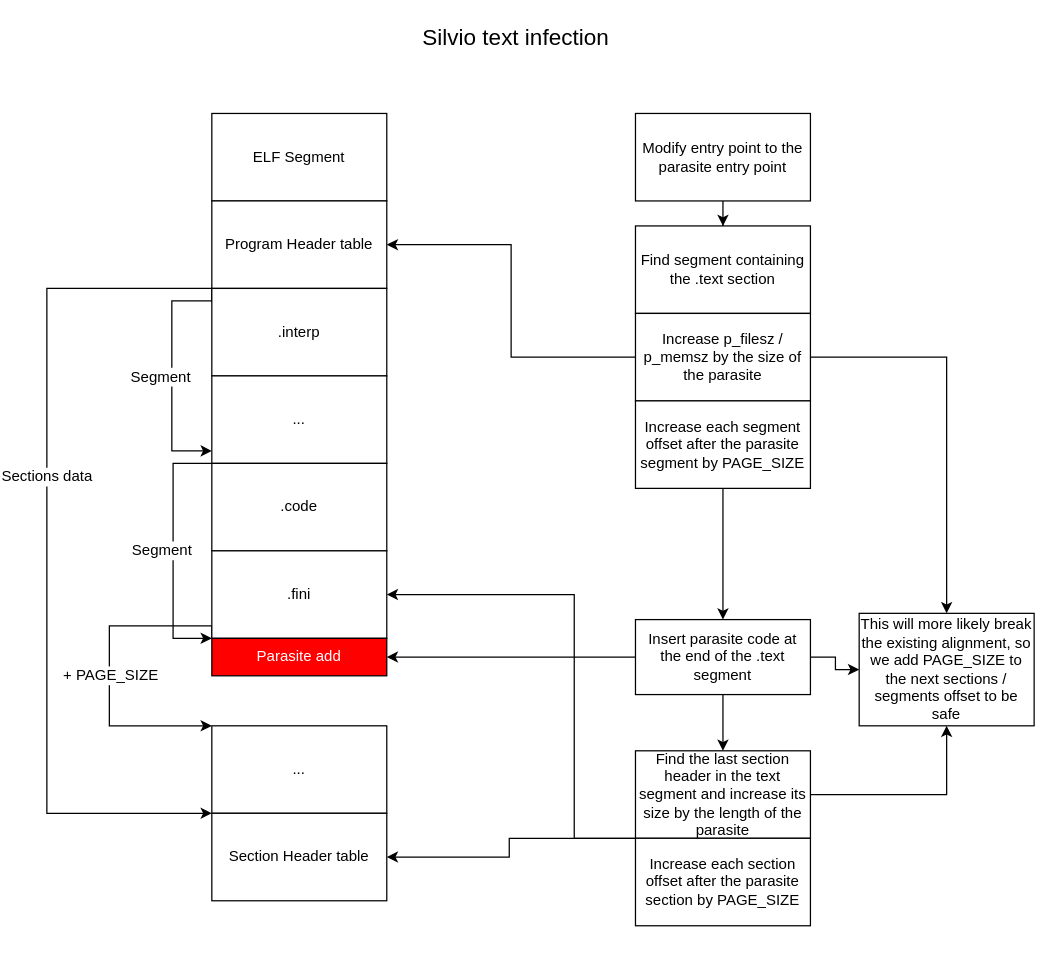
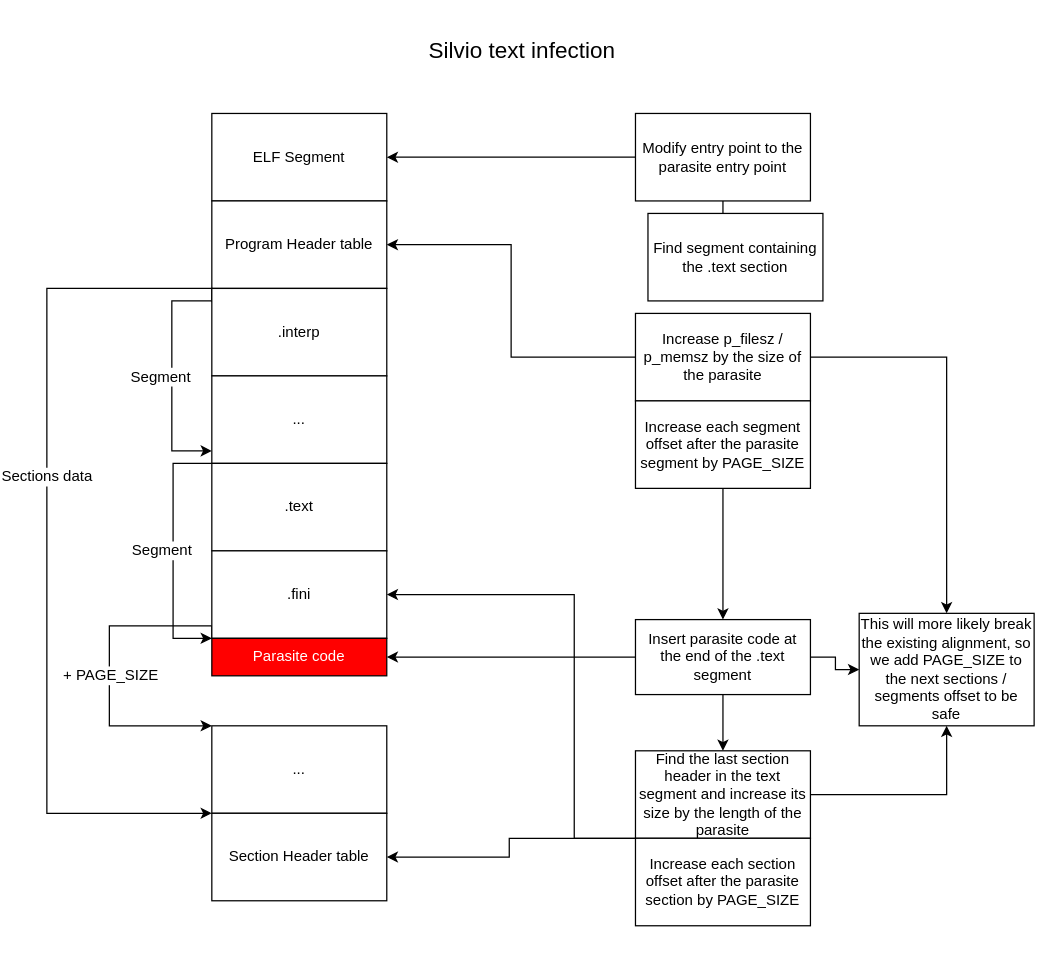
node "Silvio text infection": moved (516, 38) -> (522, 51)
edge "Modify entry point to the parasite entry point" -> "ELF Segment": added
node "Find segment containing the .text section": moved (723, 269) -> (736, 257)
node ".code": label ".code" -> ".text"
node "Parasite add": label "Parasite add" -> "Parasite code"
